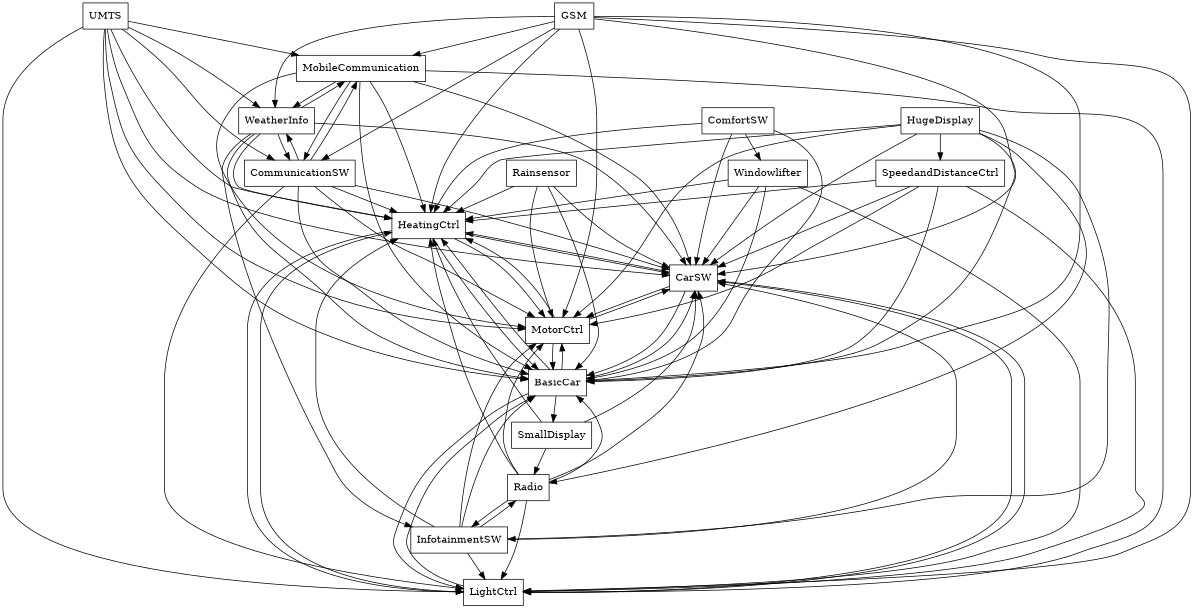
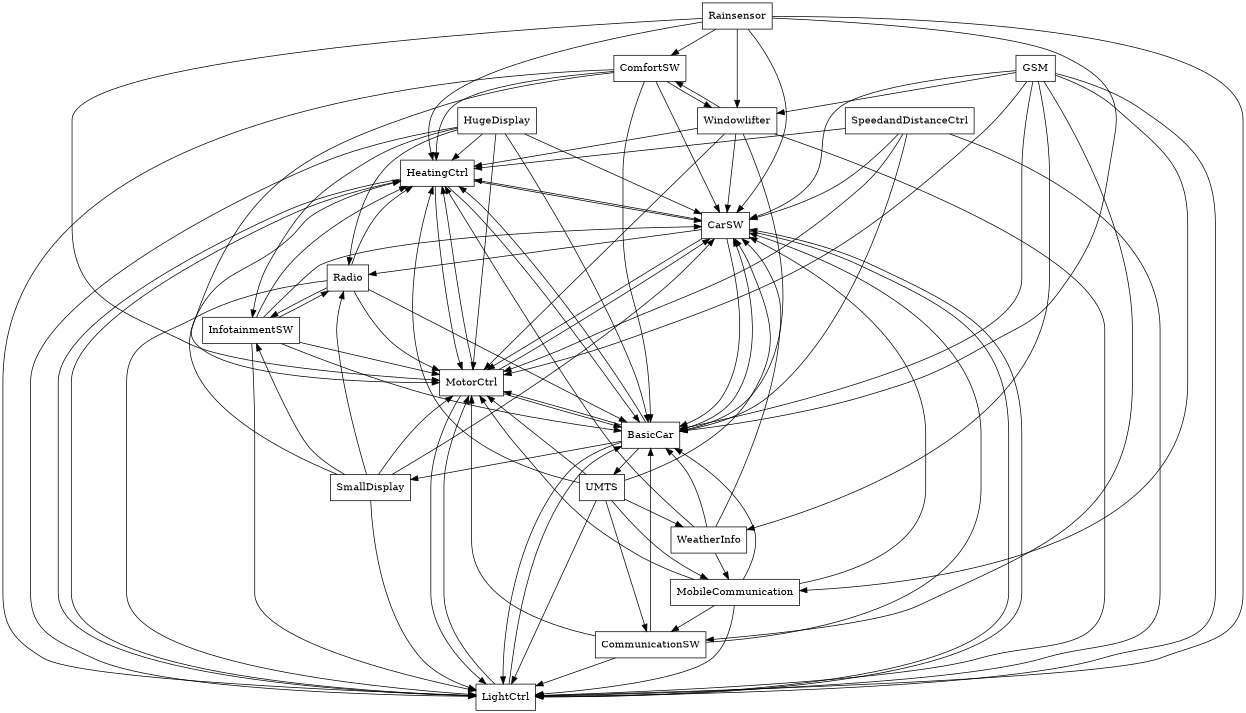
edge "Rainsensor" -> "ComfortSW": added
edge "Rainsensor" -> "Windowlifter": added
edge "MobileCommunication" -> "WeatherInfo": removed
edge "Windowlifter" -> "ComfortSW": added
edge "GSM" -> "HeatingCtrl": now "GSM" -> "Windowlifter"
edge "CommunicationSW" -> "MobileCommunication": removed
edge "MobileCommunication" -> "HeatingCtrl": removed
edge "HugeDisplay" -> "SpeedandDistanceCtrl": now "HugeDisplay" -> "LightCtrl"
edge "WeatherInfo" -> "CommunicationSW": removed
edge "CommunicationSW" -> "WeatherInfo": removed
edge "CommunicationSW" -> "HeatingCtrl": removed
edge "ComfortSW" -> "MotorCtrl": added
edge "Windowlifter" -> "MotorCtrl": added
edge "UMTS" -> "BasicCar": reversed
edge "WeatherInfo" -> "InfotainmentSW": now "SmallDisplay" -> "InfotainmentSW"
edge "ComfortSW" -> "LightCtrl": added
edge "Radio" -> "CarSW": reversed
edge "SmallDisplay" -> "MotorCtrl": added
edge "Rainsensor" -> "LightCtrl": added
edge "MotorCtrl" -> "LightCtrl": added
edge "LightCtrl" -> "MotorCtrl": added
edge "SmallDisplay" -> "LightCtrl": added
